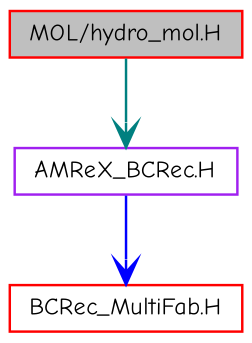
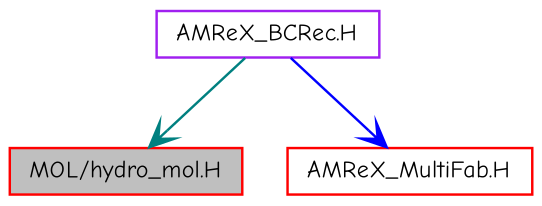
edge "MOL/hydro_mol.H" -> "AMReX_BCRec.H": reversed
node "BCRec_MultiFab.H": label "BCRec_MultiFab.H" -> "AMReX_MultiFab.H"
